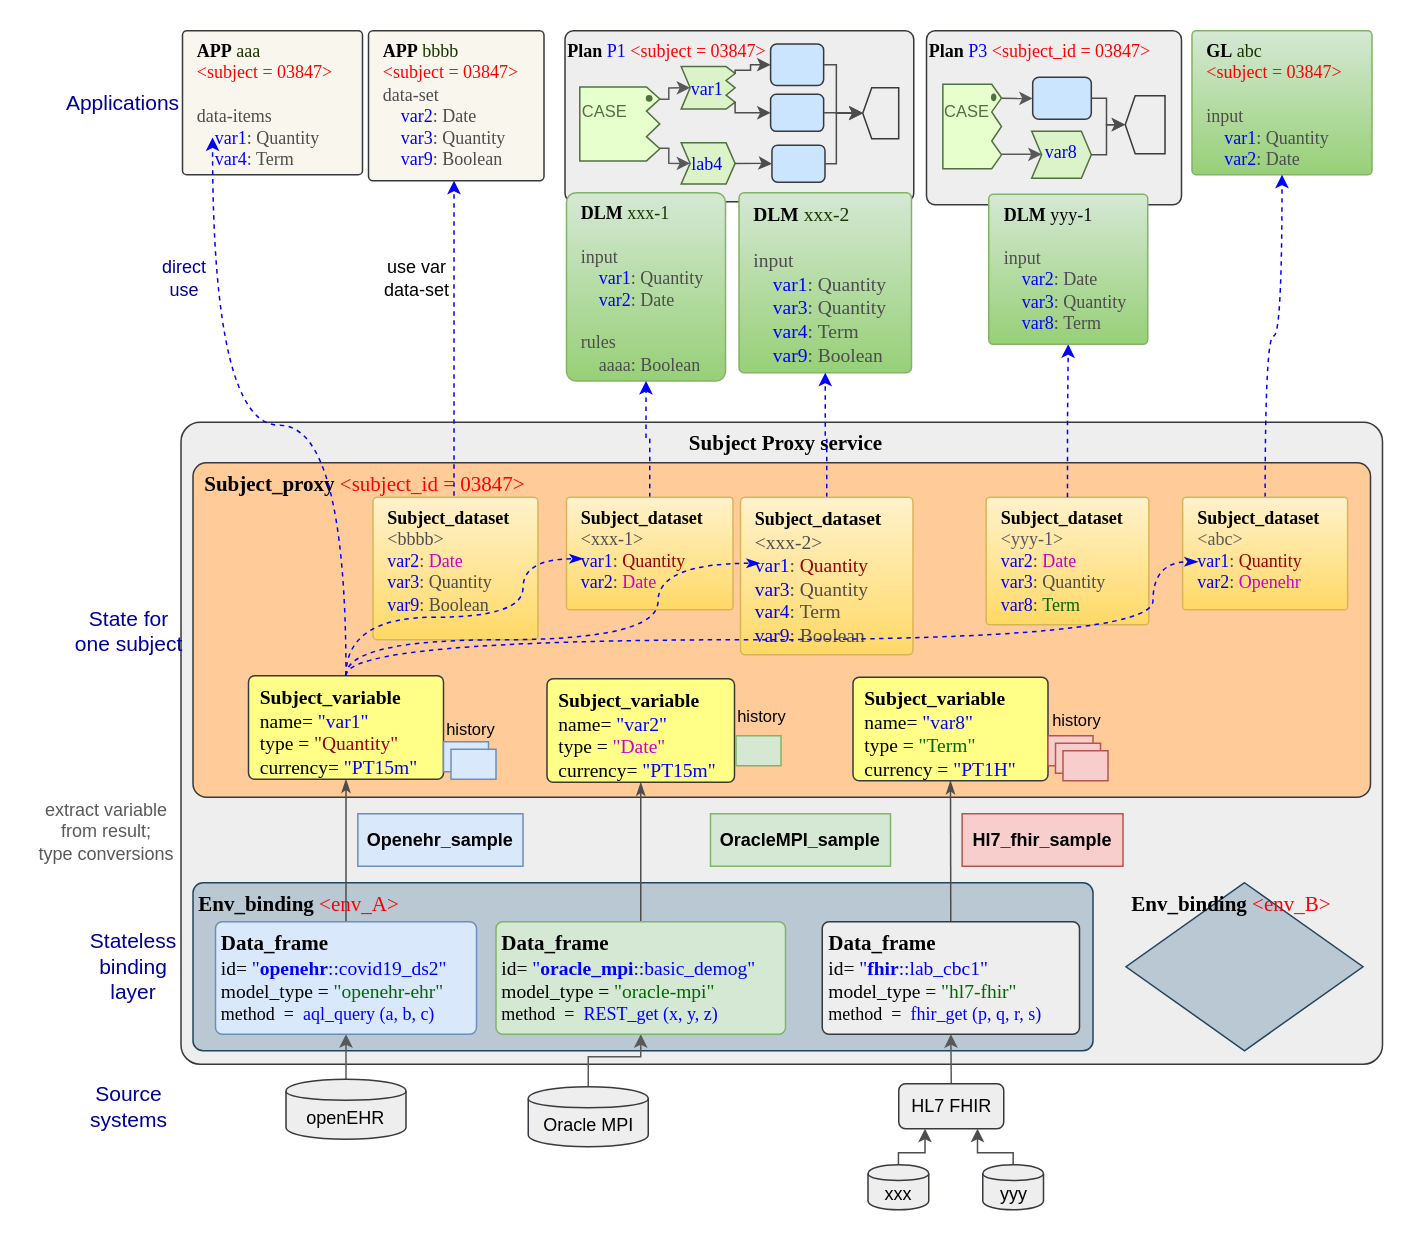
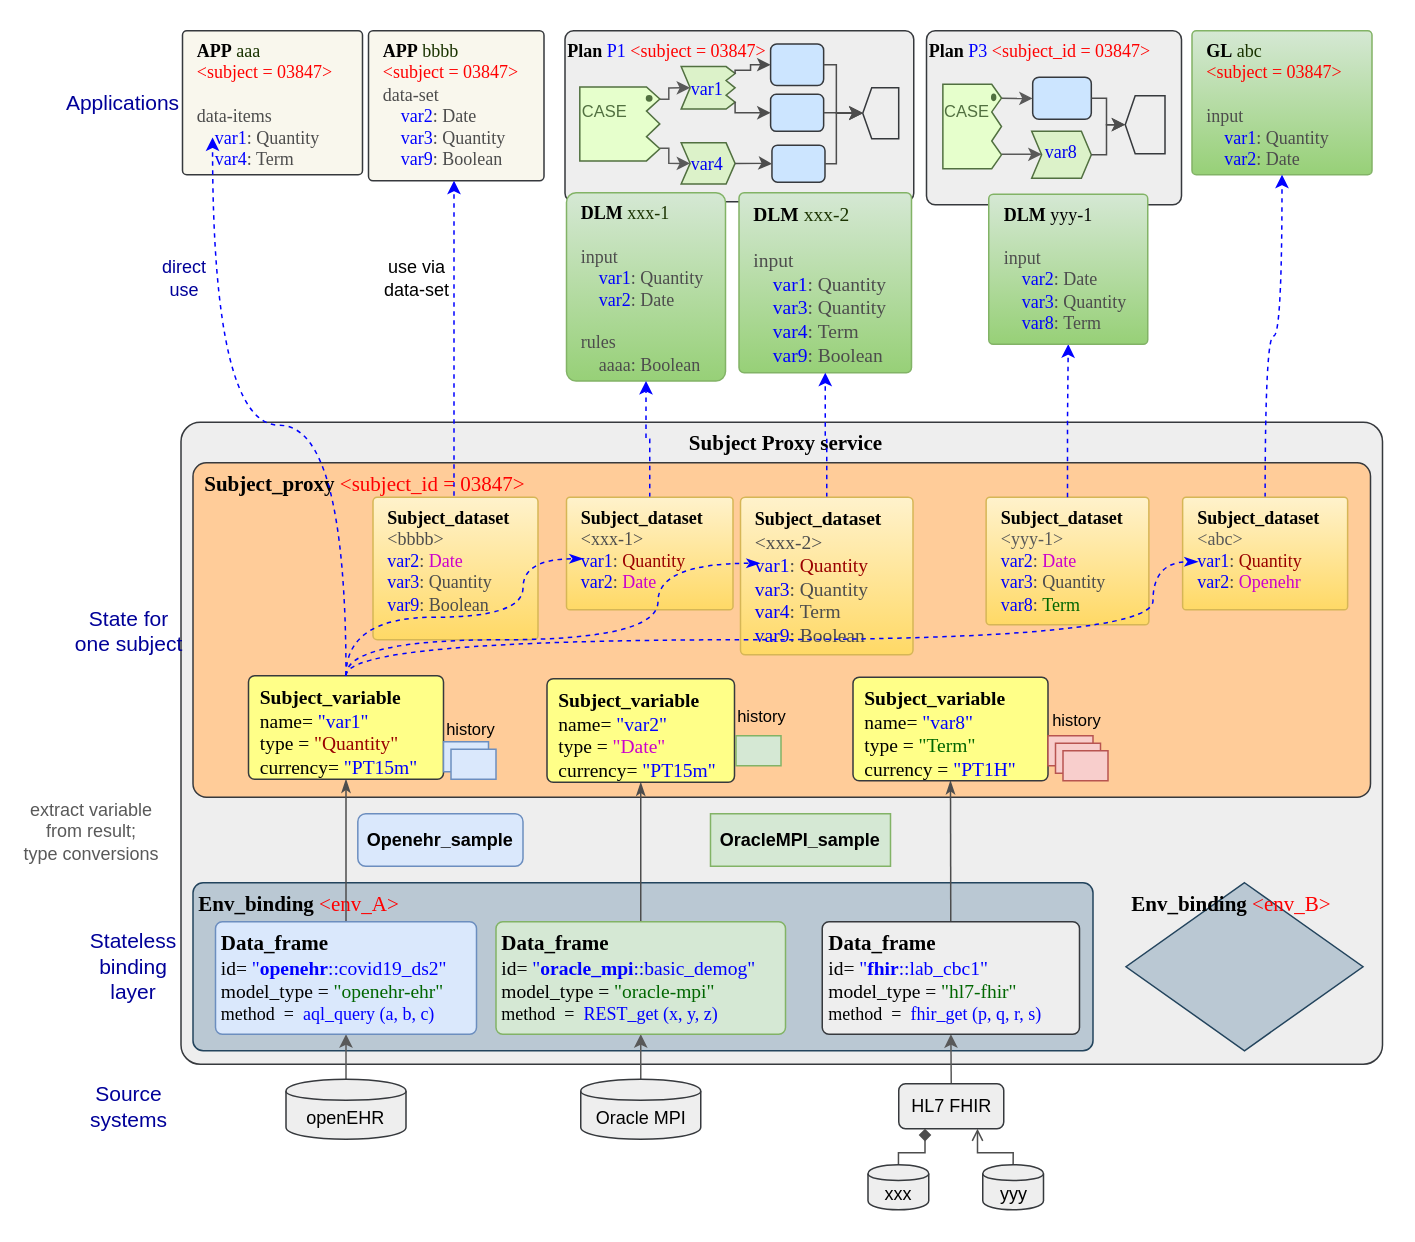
node "lab4": label "lab4" -> "var4"
node "use var data-set": label "use var data-set" -> "use via data-set"
node "extract variable from result; type conversions": moved (106, 831) -> (91, 831)
node "Openehr_sample": shape rectangle -> rounded rectangle
node "Hl7_fhir_sample": removed
node "Oracle MPI": moved (588, 1117) -> (641, 1109)
edge "xxx" -> "HL7 FHIR": arrowhead classic -> diamond
edge "yyy" -> "HL7 FHIR": arrowhead classic -> open
